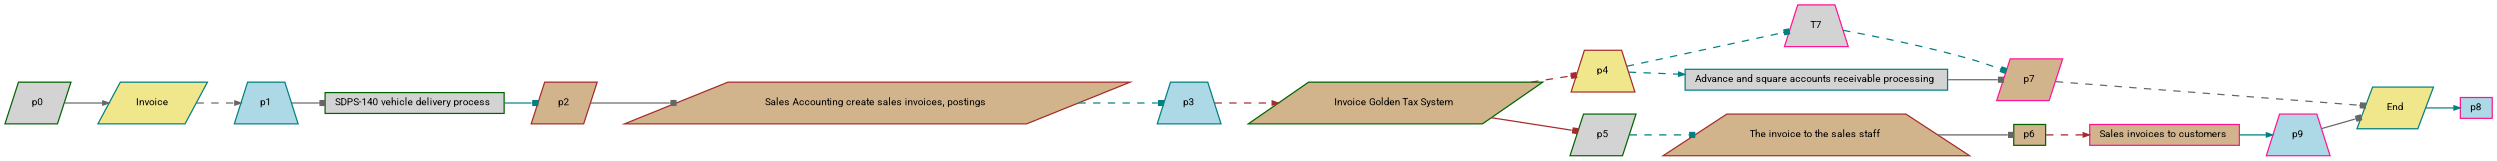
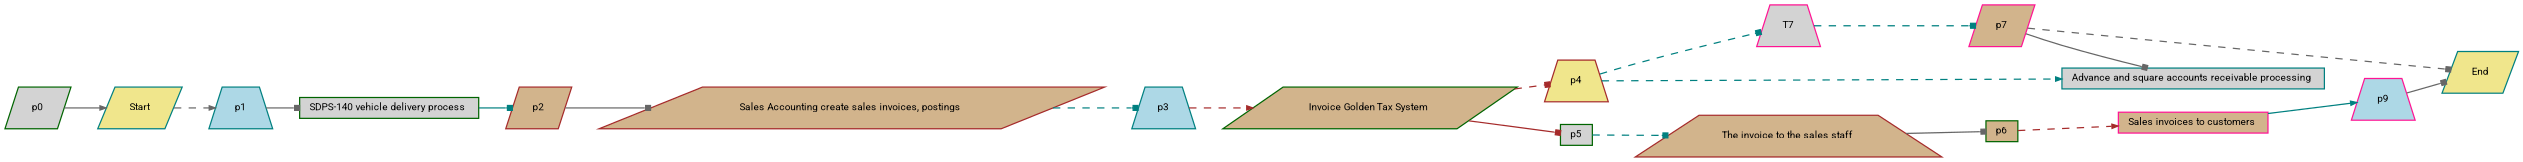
edge "Advance and square accounts receivable processing" -> "p7": reversed
node "Invoice": label "Invoice" -> "Start"
node "p8": removed
node "p5": shape parallelogram -> box
